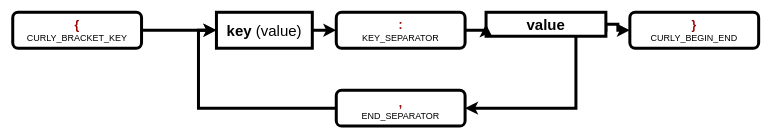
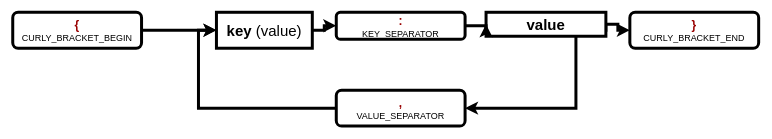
node "{ CURLY_BRACKET_KEY": label "{ CURLY_BRACKET_KEY" -> "{ CURLY_BRACKET_BEGIN"
node ": KEY_SEPARATOR": size 129x36 -> 129x27
node "} CURLY_BEGIN_END": label "} CURLY_BEGIN_END" -> "} CURLY_BRACKET_END"
node ", END_SEPARATOR": label ", END_SEPARATOR" -> ", VALUE_SEPARATOR"
